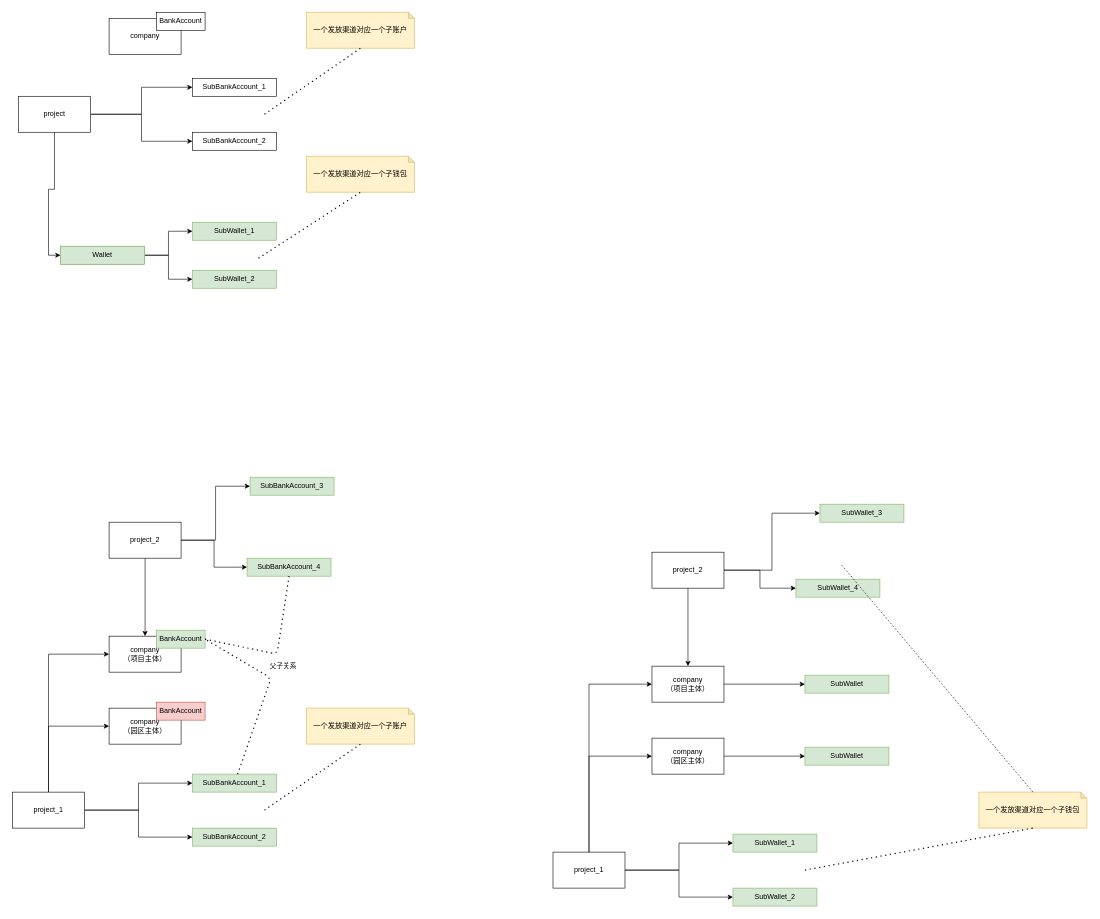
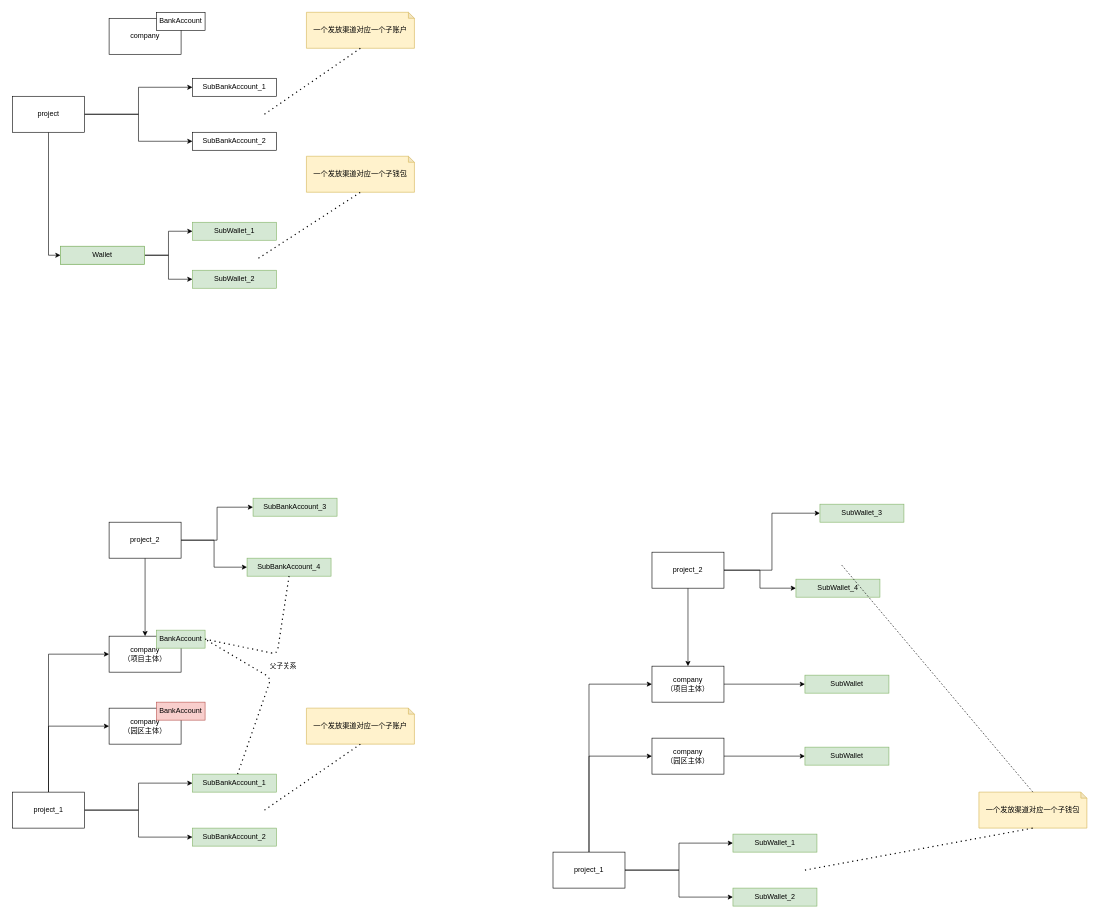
node "project": moved (54, 114) -> (48, 114)
node "SubBankAccount_3": moved (292, 486) -> (295, 507)
